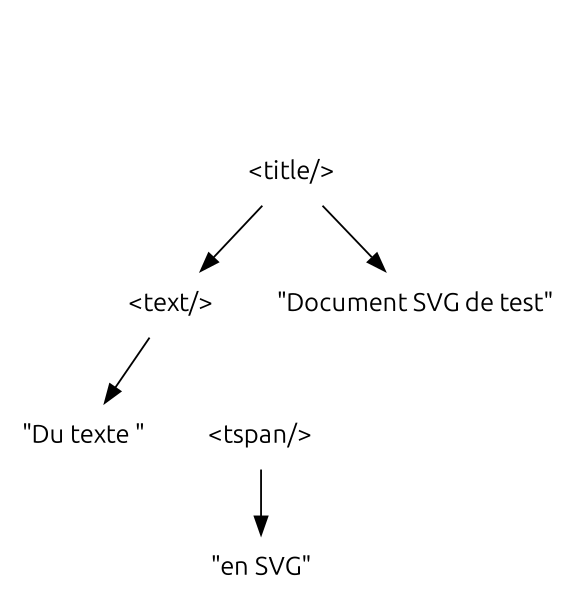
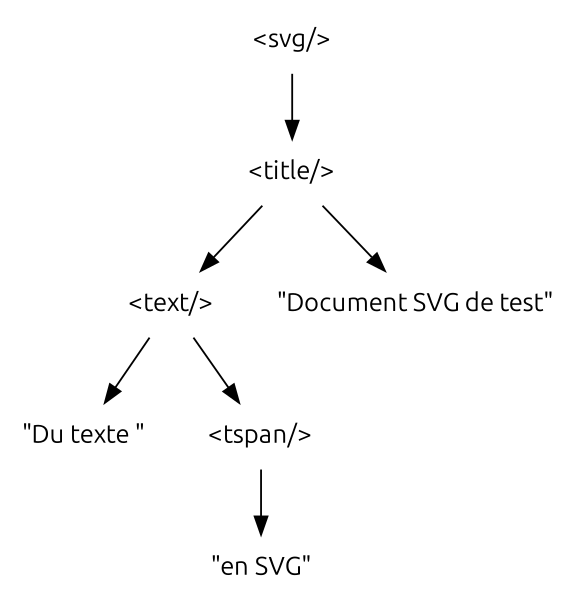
node "<svg/>": added
edge "<text/>" -> "<tspan/>": added
